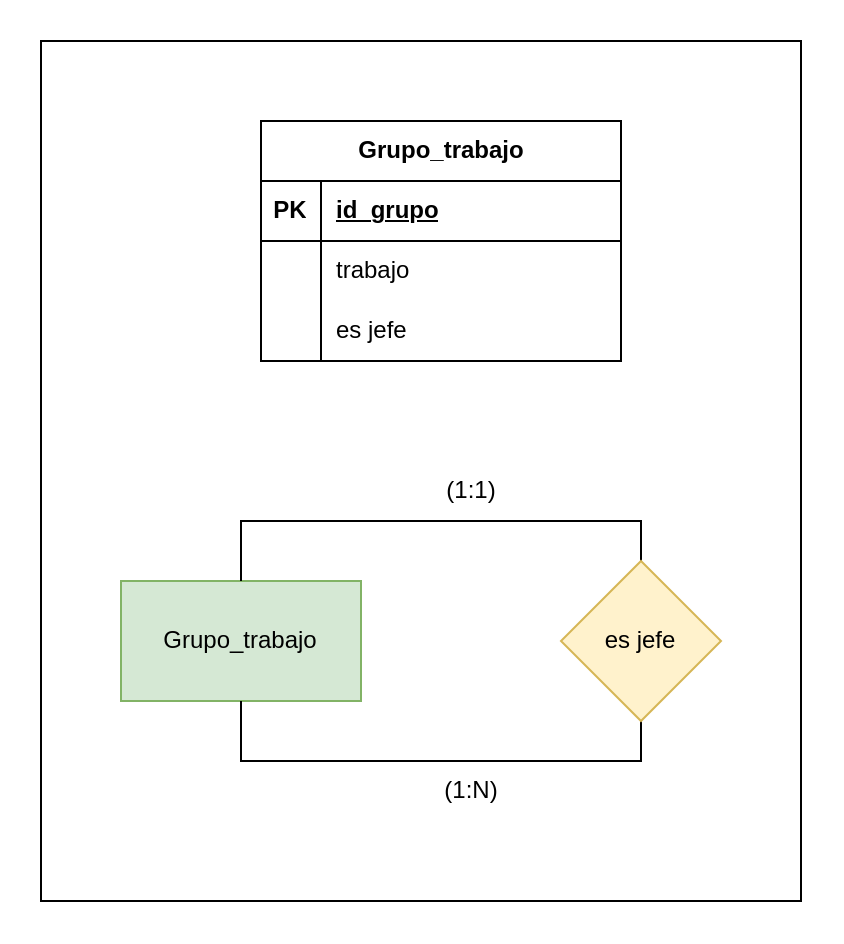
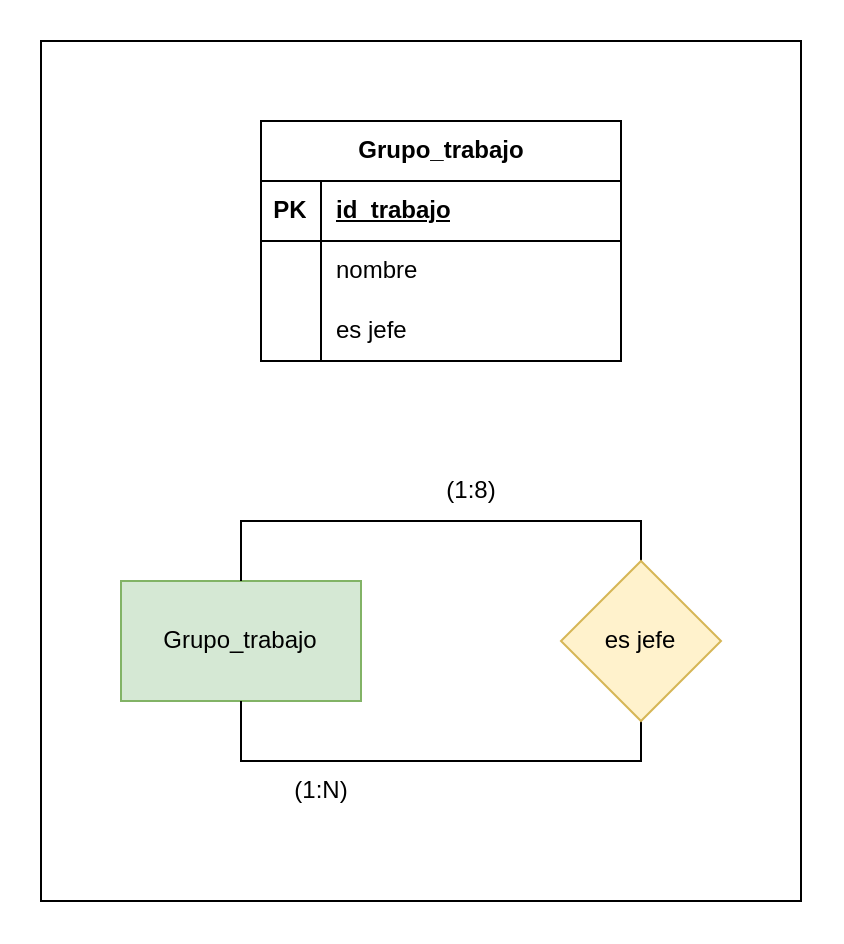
node "id_grupo": label "id_grupo" -> "id_trabajo"
node "trabajo": label "trabajo" -> "nombre"
node "(1:1)": label "(1:1)" -> "(1:8)"
node "(1:N)": moved (471, 791) -> (321, 791)
